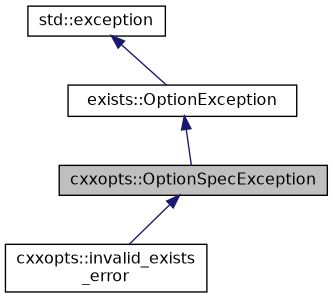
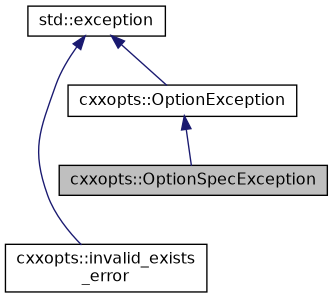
node "exists::OptionException": label "exists::OptionException" -> "cxxopts::OptionException"
edge "cxxopts::invalid_exists _error" -> "cxxopts::OptionSpecException": now "cxxopts::invalid_exists _error" -> "std::exception"
